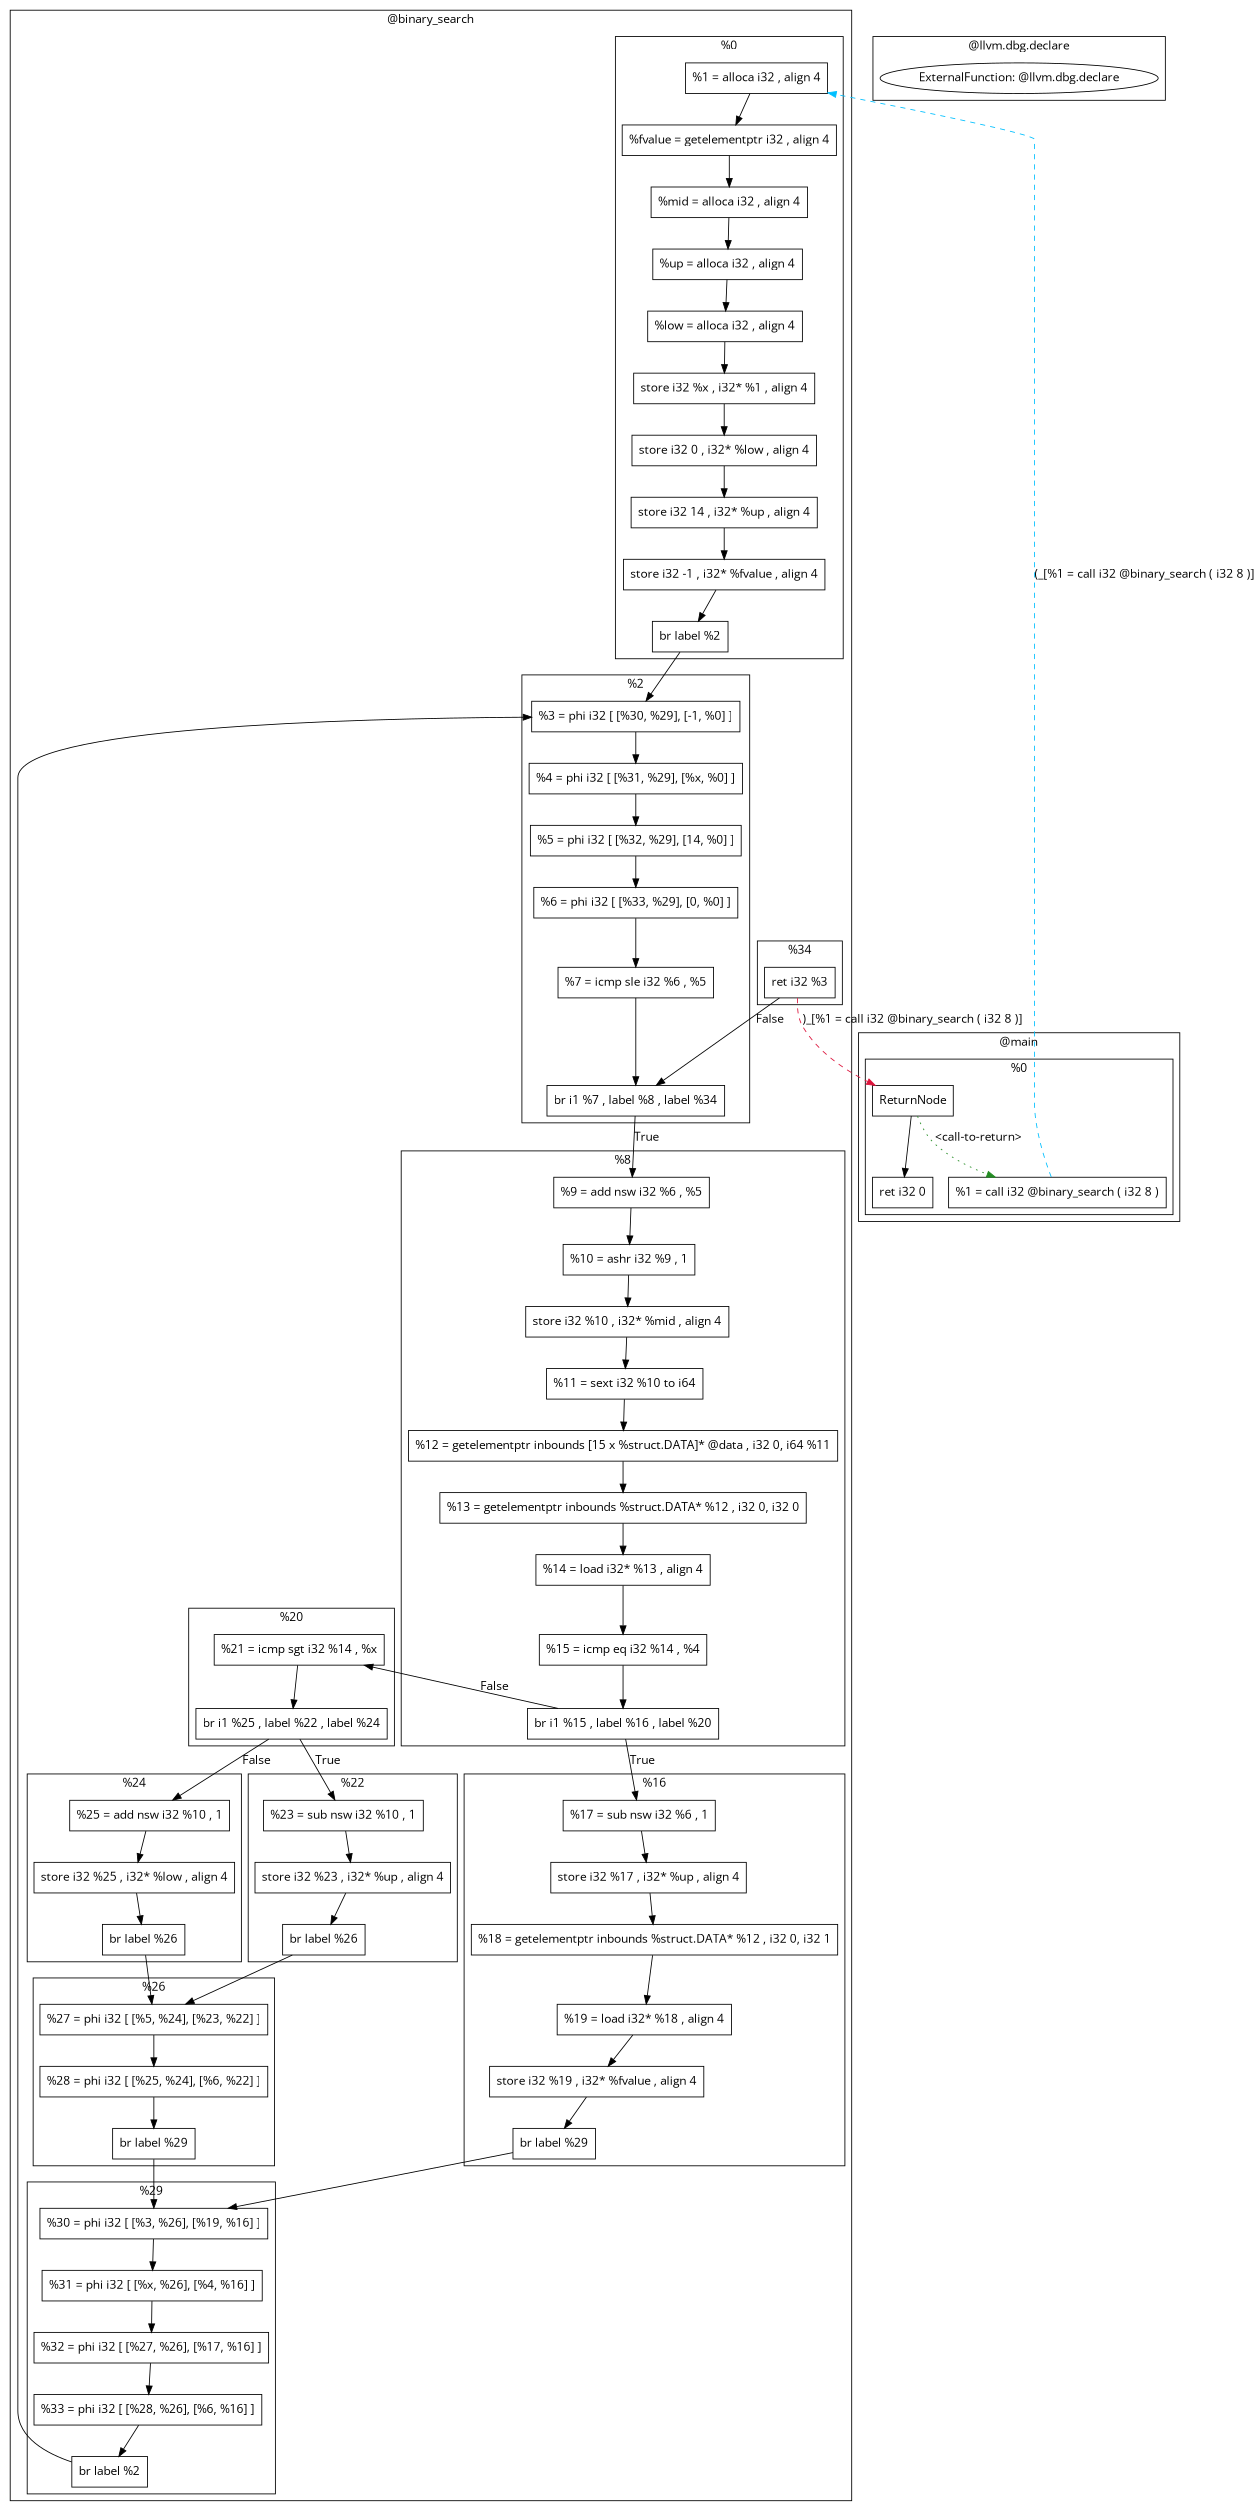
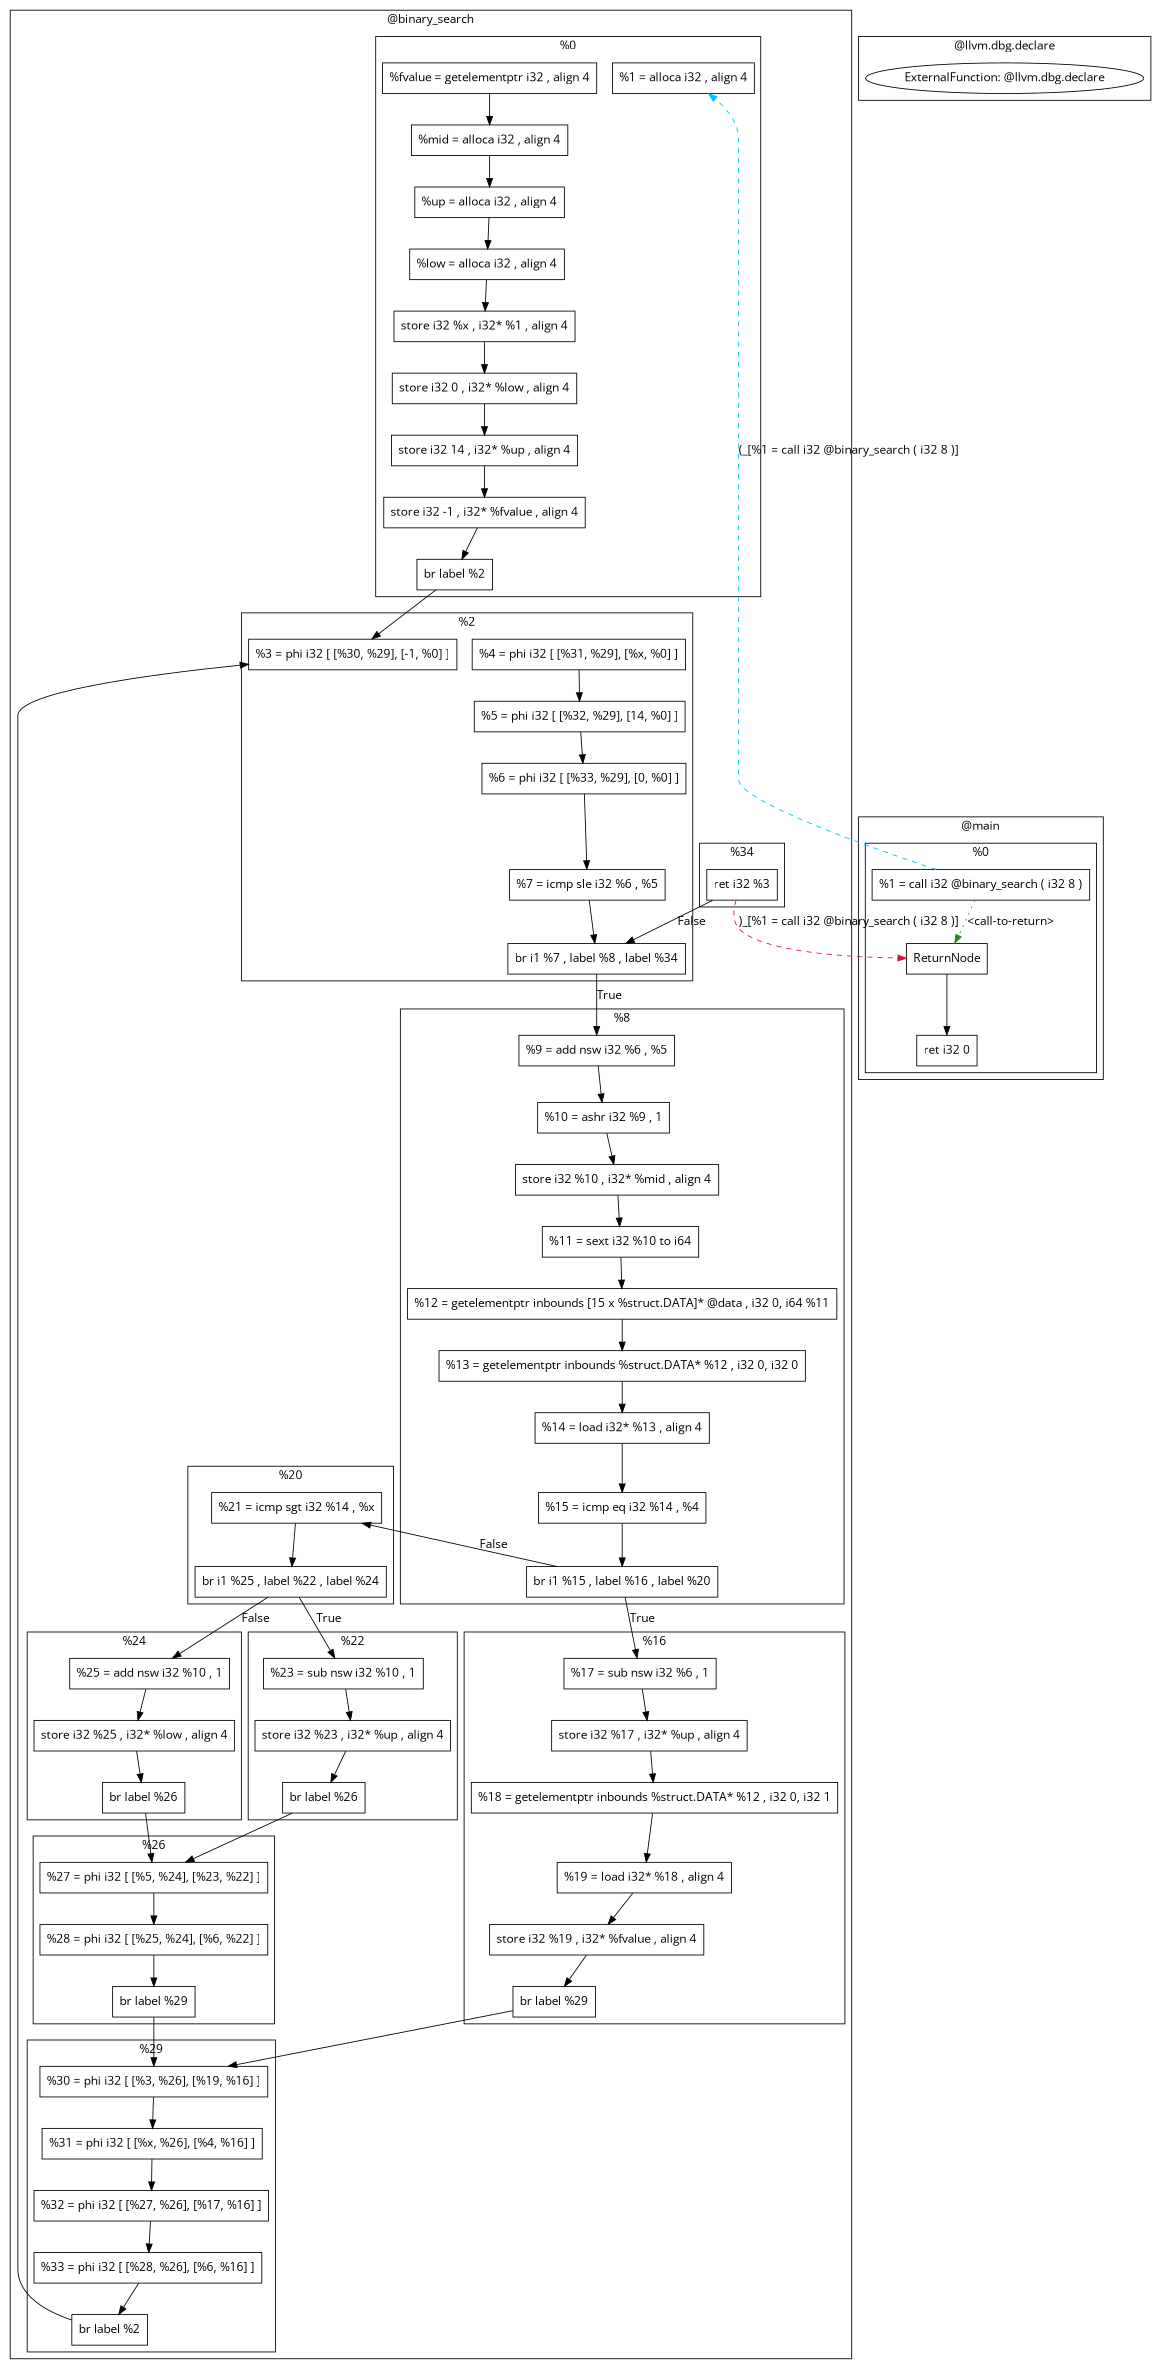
edge "%1 = alloca i32 , align 4" -> "%fvalue = getelementptr i32 , align 4": removed
edge "%3 = phi i32 [ [%30, %29], [-1, %0] ]" -> "%4 = phi i32 [ [%31, %29], [%x, %0] ]": removed
edge "ReturnNode" -> "%1 = call i32 @binary_search ( i32 8 )": reversed
